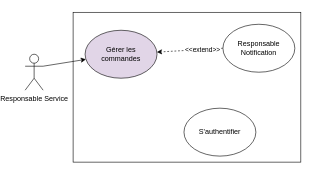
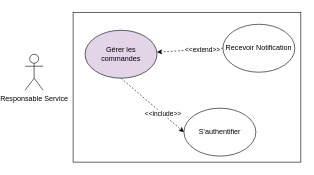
node "Responsable Notification": label "Responsable Notification" -> "Recevoir Notification"
edge "Responsable Service" -> "Gérer les commandes": removed
edge "Gérer les commandes" -> "S'authentifier": added, label "<<include>>"
